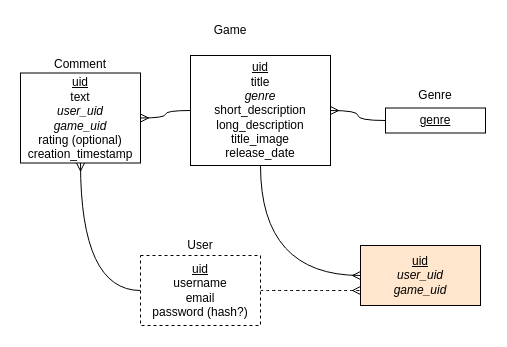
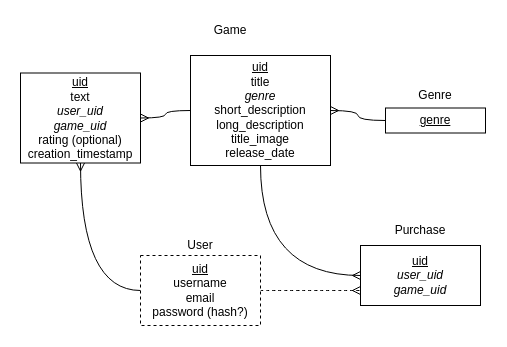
node "Comment": removed
node "Purchase": added
node "uid user_uid game_uid": fillcolor #ffe6cc -> #ffffff
